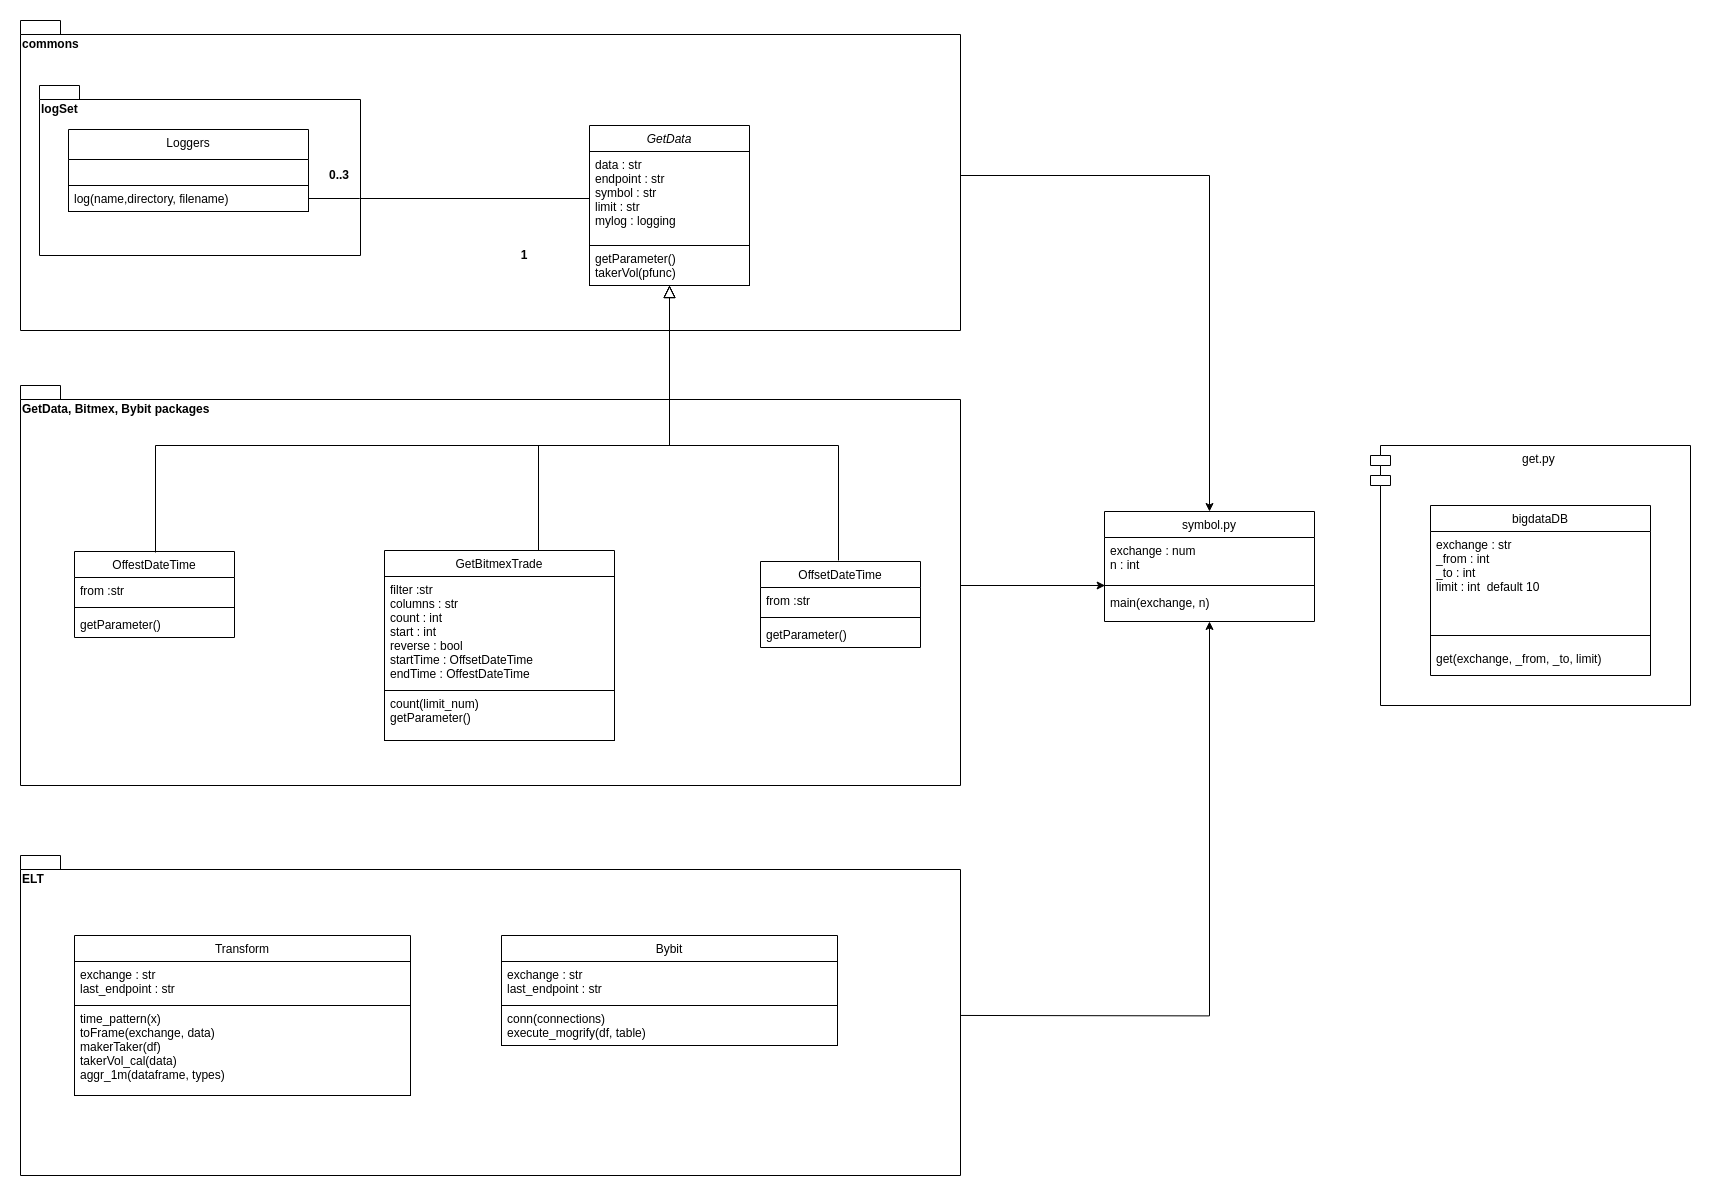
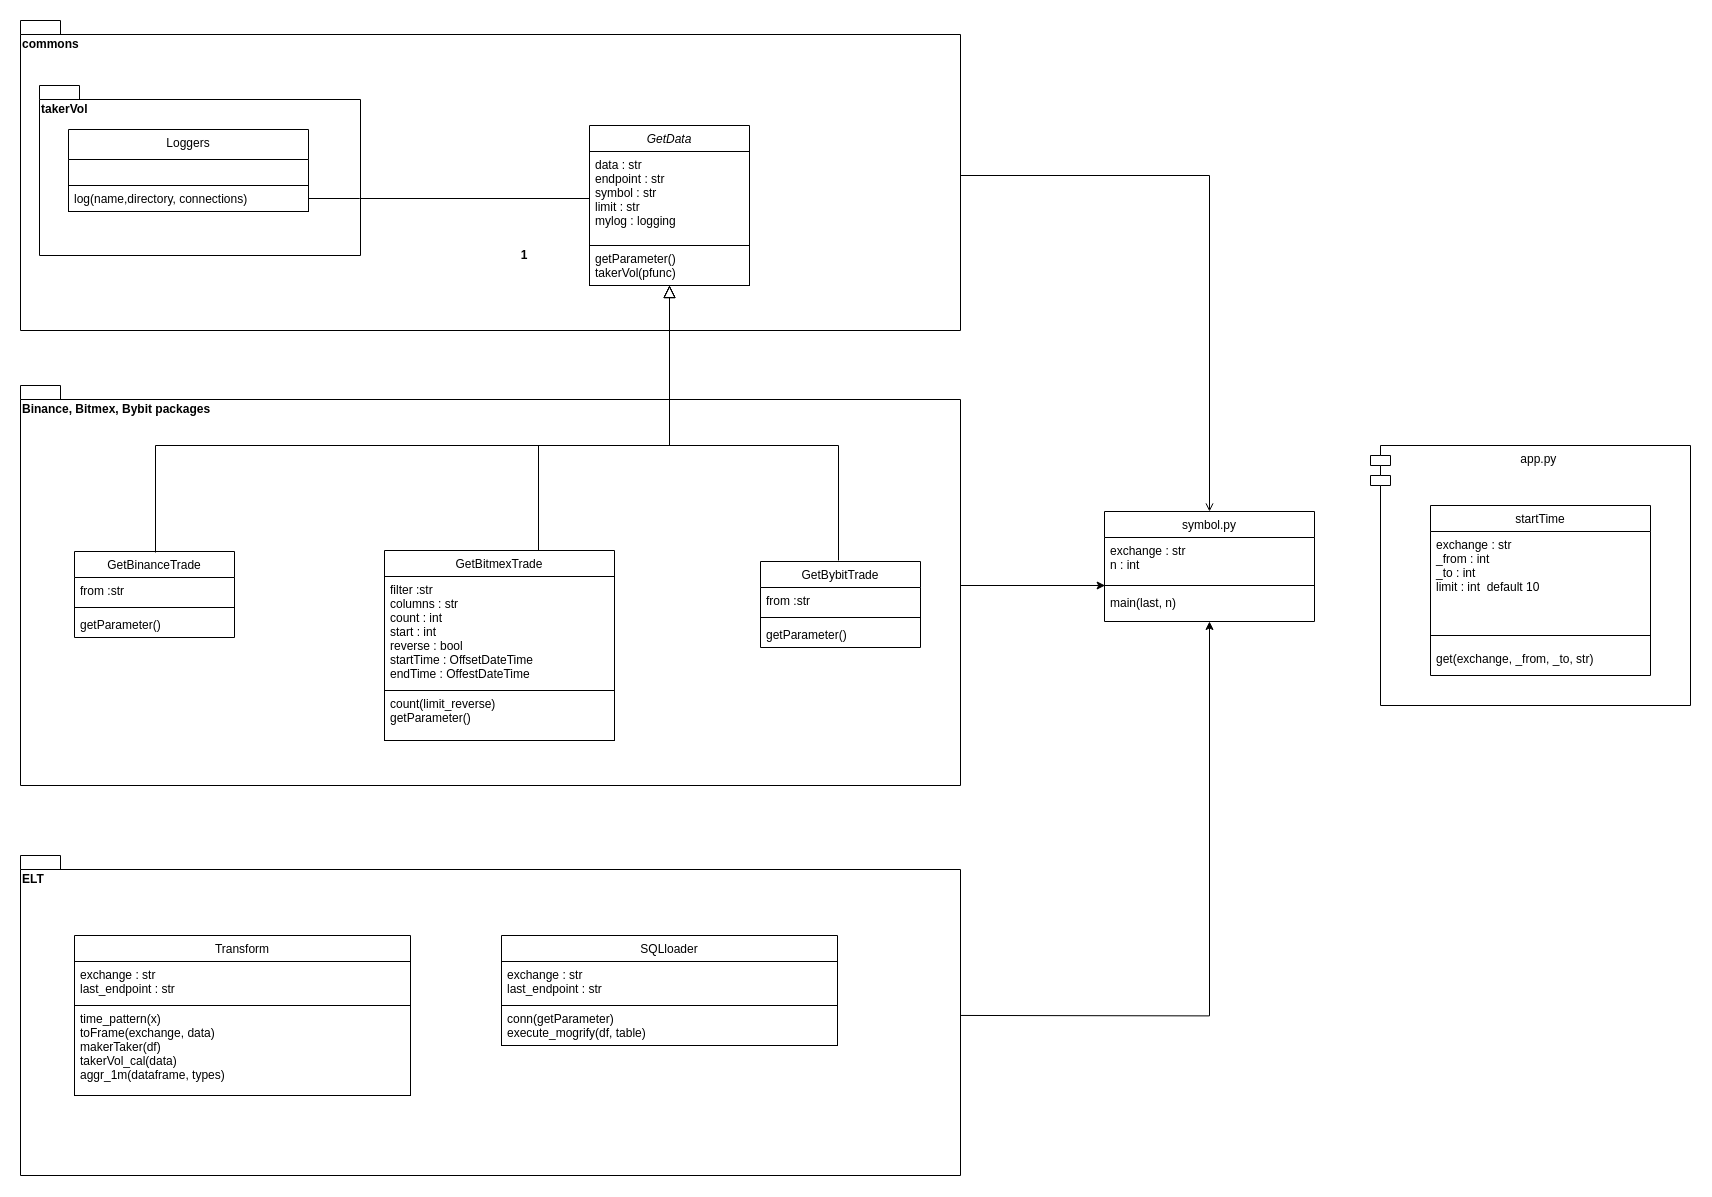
node "logSet": label "logSet" -> "takerVol"
node "0..3": removed
node "log(name,directory, filename)": label "log(name,directory, filename)" -> "log(name,directory, connections)"
node "GetData, Bitmex, Bybit packages": label "GetData, Bitmex, Bybit packages" -> "Binance, Bitmex, Bybit packages"
node "get.py": label "get.py" -> "app.py"
edge "commons" -> "symbol.py": arrowhead classic -> open
node "bigdataDB": label "bigdataDB" -> "startTime"
node "exchange : num n : int": label "exchange : num n : int" -> "exchange : str n : int"
node "OffestDateTime": label "OffestDateTime" -> "GetBinanceTrade"
node "OffsetDateTime": label "OffsetDateTime" -> "GetBybitTrade"
node "main(exchange, n)": label "main(exchange, n)" -> "main(last, n)"
node "get(exchange, _from, _to, limit)": label "get(exchange, _from, _to, limit)" -> "get(exchange, _from, _to, str)"
node "count(limit_num) getParameter()": label "count(limit_num) getParameter()" -> "count(limit_reverse) getParameter()"
node "Bybit": label "Bybit" -> "SQLloader"
node "conn(connections) execute_mogrify(df, table)": label "conn(connections) execute_mogrify(df, table)" -> "conn(getParameter) execute_mogrify(df, table)"
